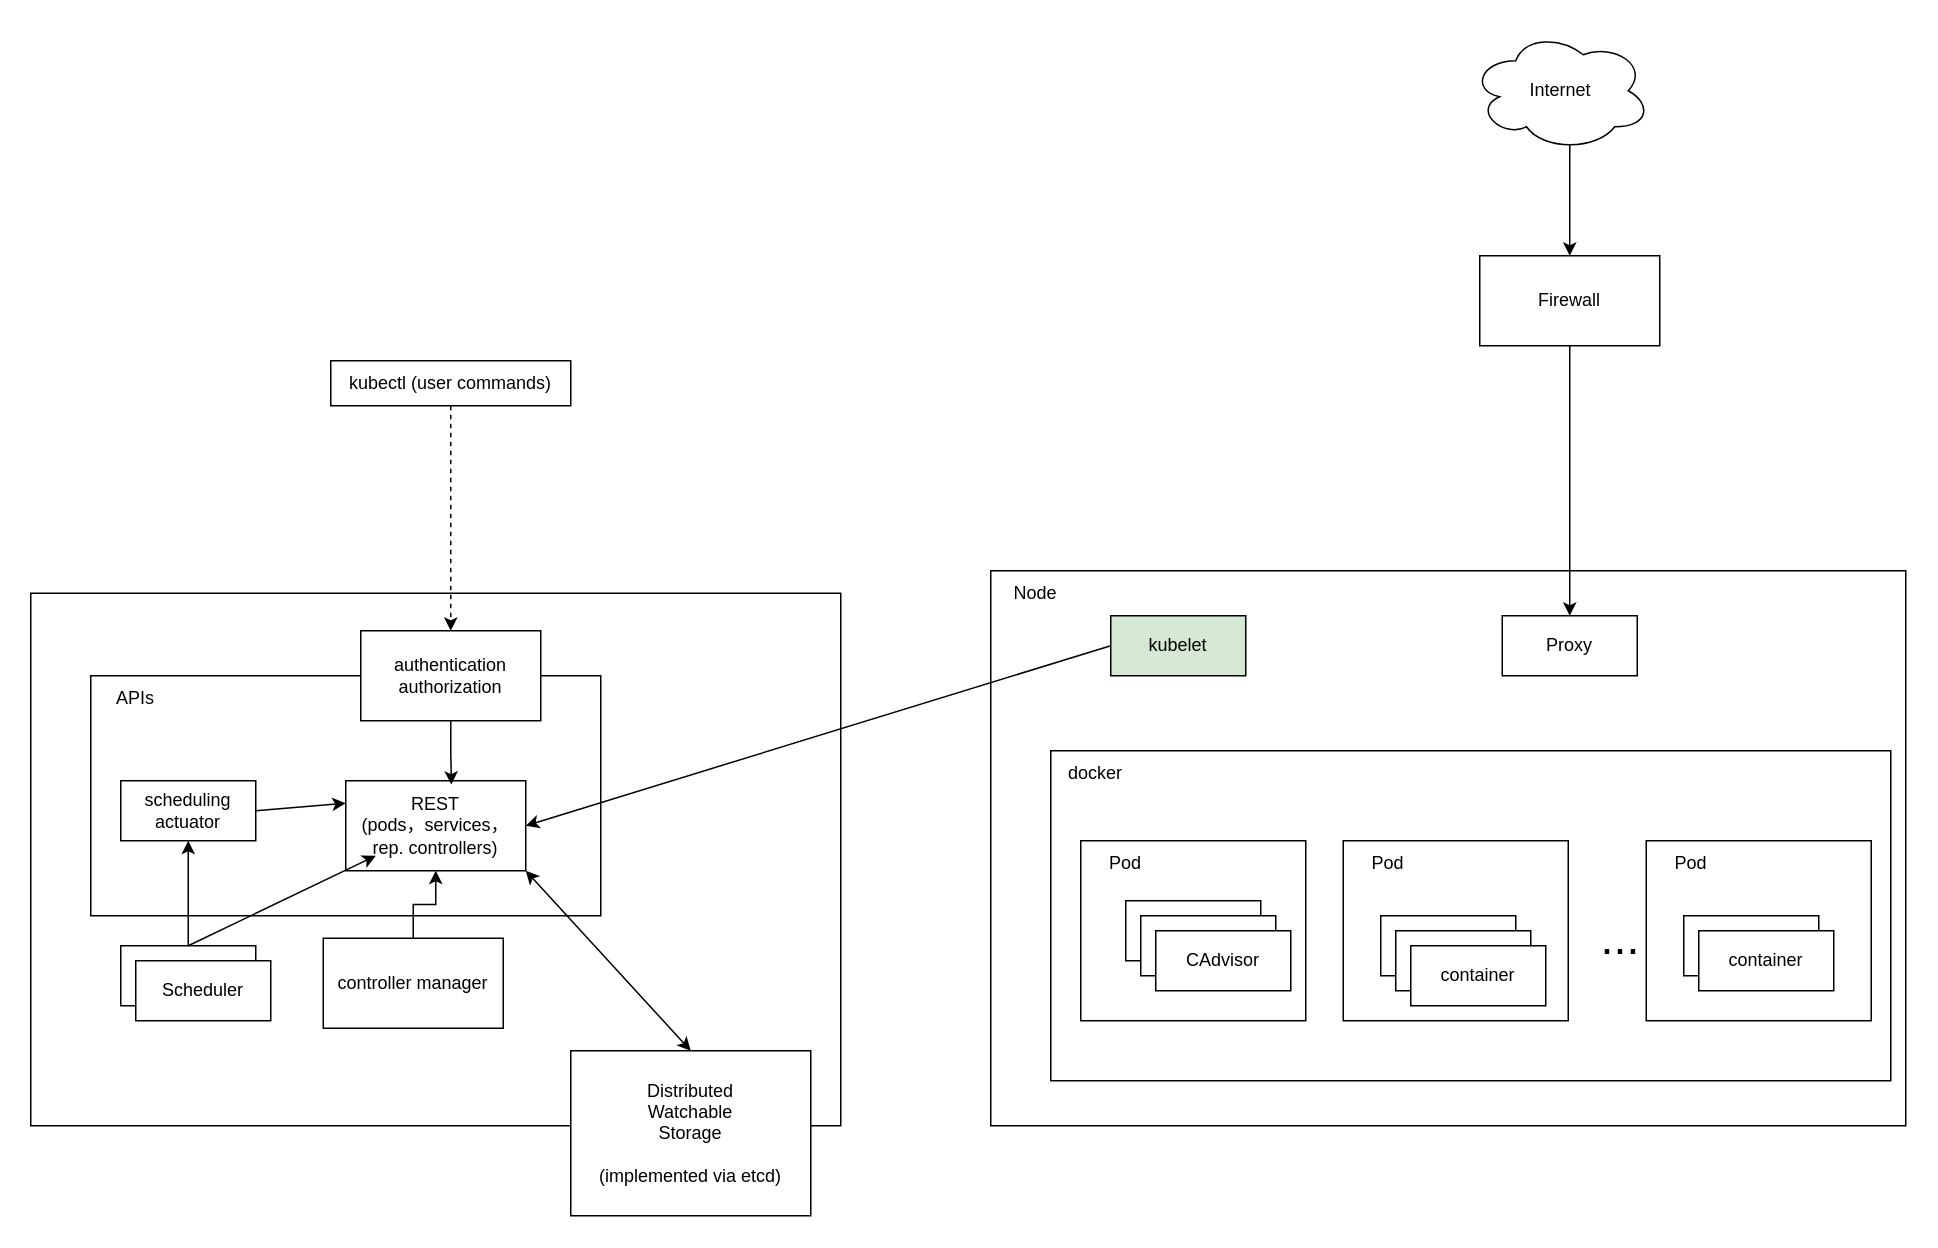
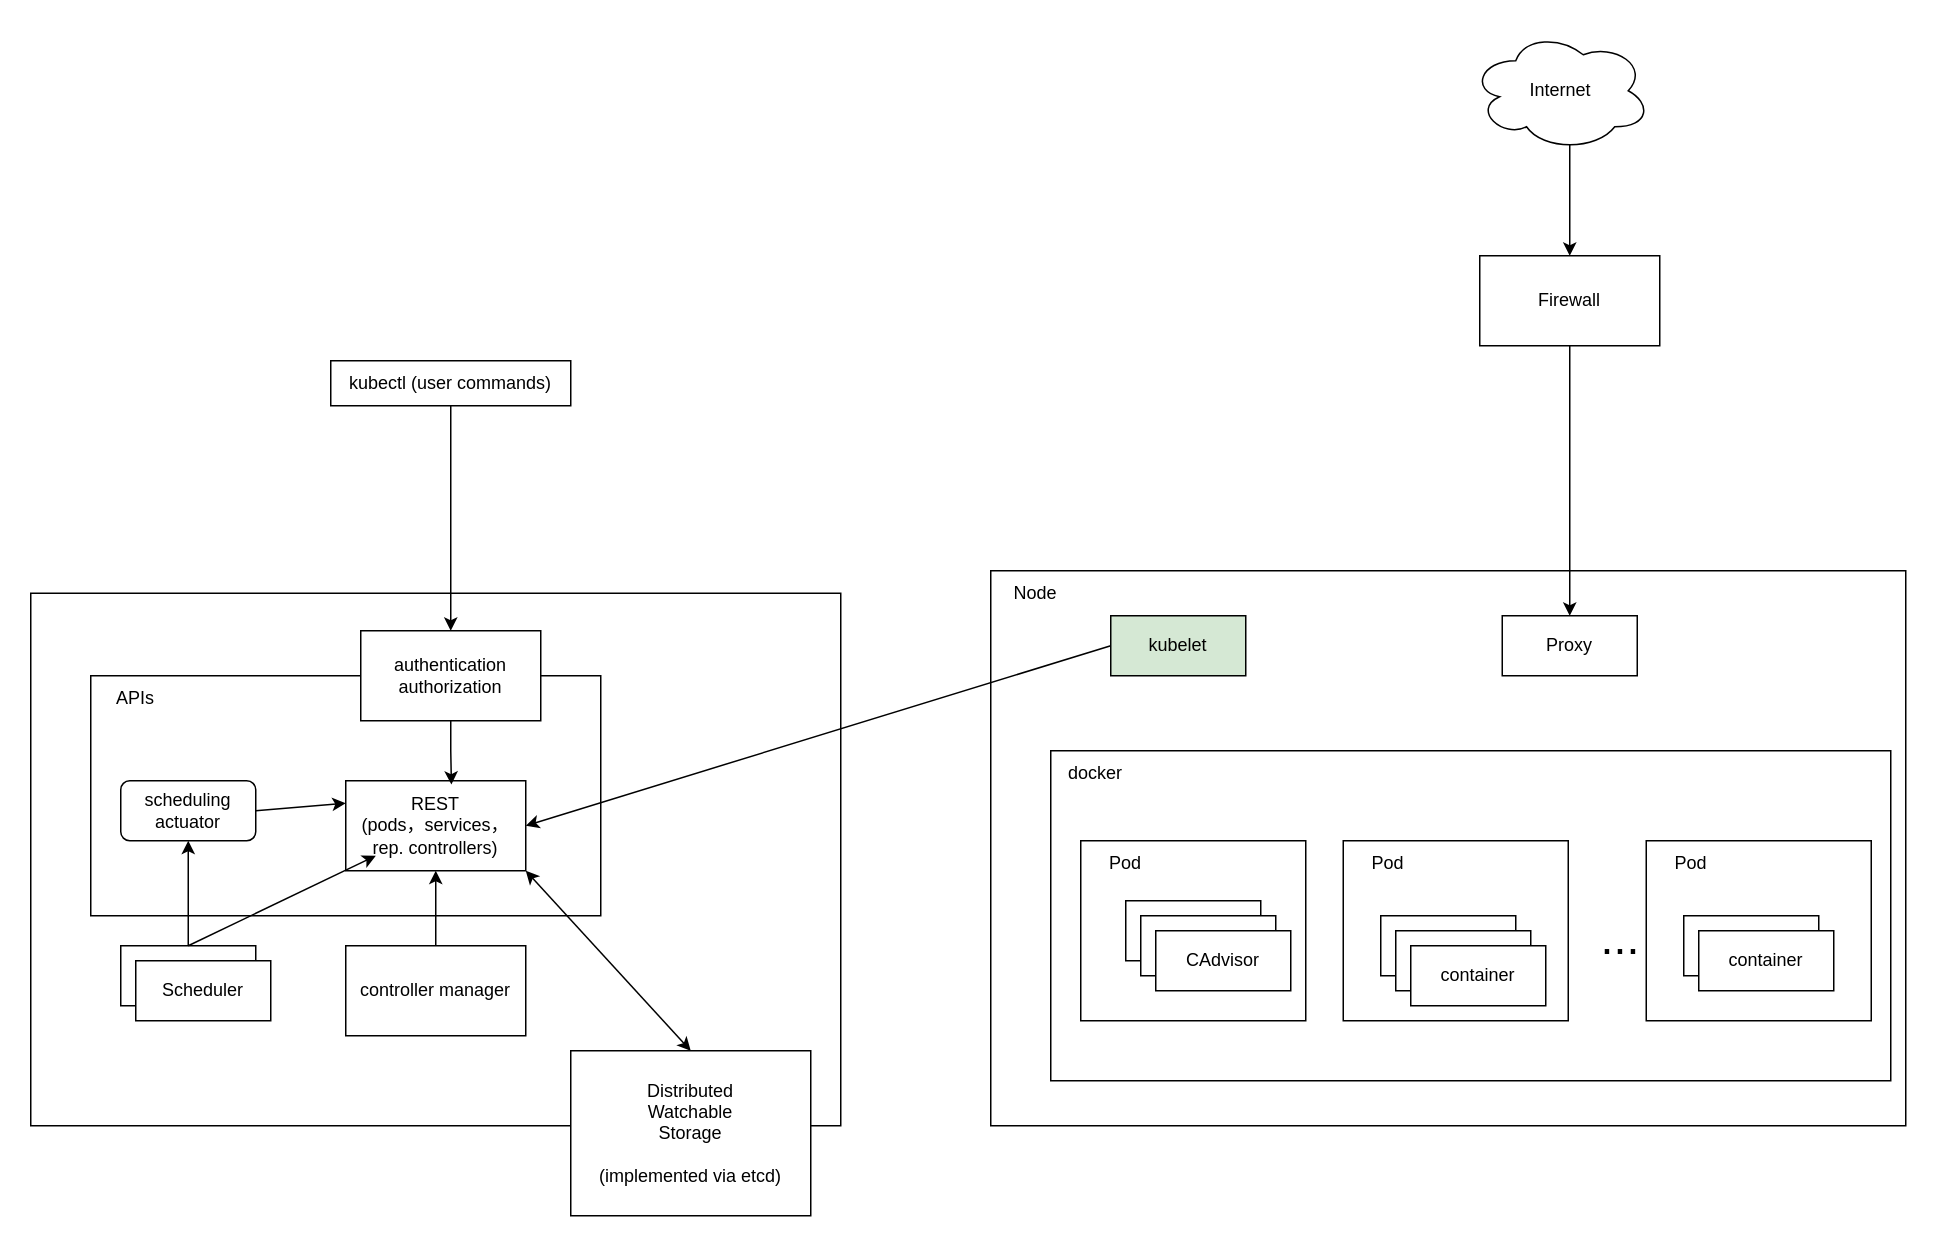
edge "kubectl (user commands)" -> "authentication authorization": style dashed -> solid
node "scheduling actuator": shape rectangle -> rounded rectangle
node "controller manager": moved (413, 983) -> (436, 991)
